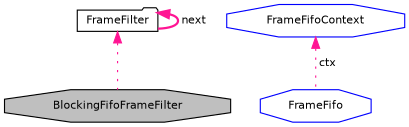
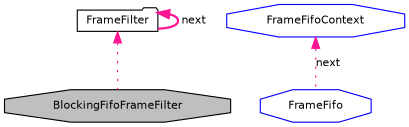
edge "FrameFifo" -> "FrameFifoContext": label " ctx" -> " next"
